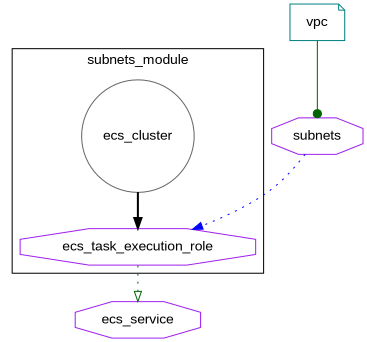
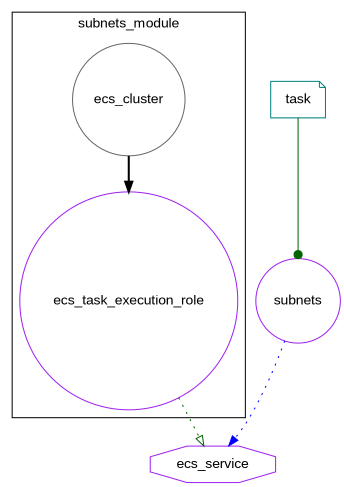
node "vpc": label "vpc" -> "task"
node "subnets": shape octagon -> circle
edge "subnets" -> "ecs_task_execution_role": now "subnets" -> "ecs_service"
node "ecs_task_execution_role": shape octagon -> circle
